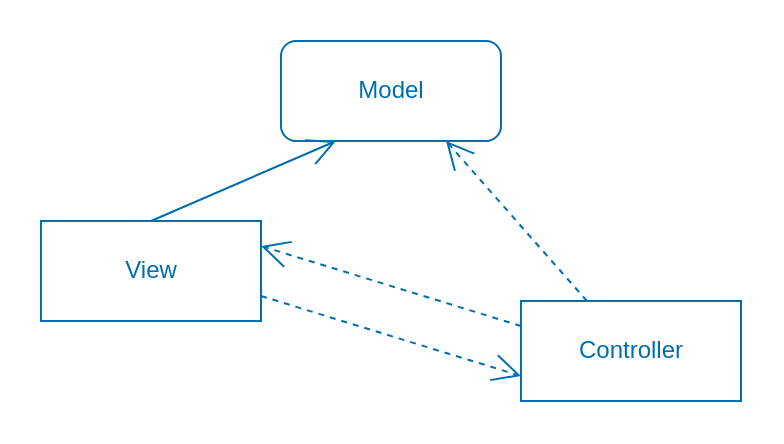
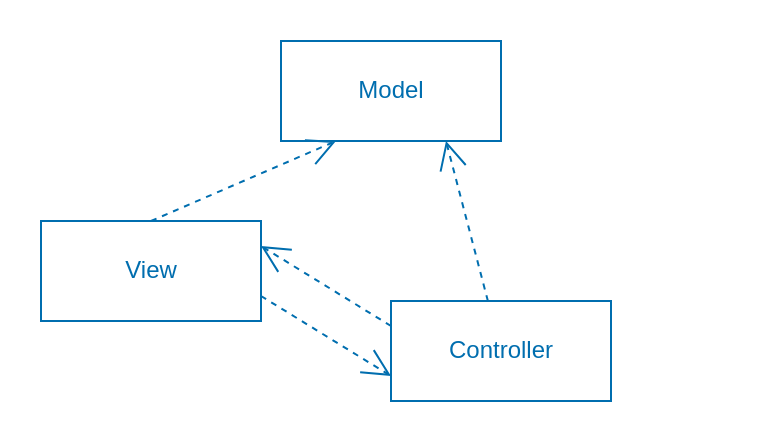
node "Model": shape rounded rectangle -> rectangle
edge "View" -> "Model": style solid -> dashed
node "Controller": moved (631, 351) -> (501, 351)
